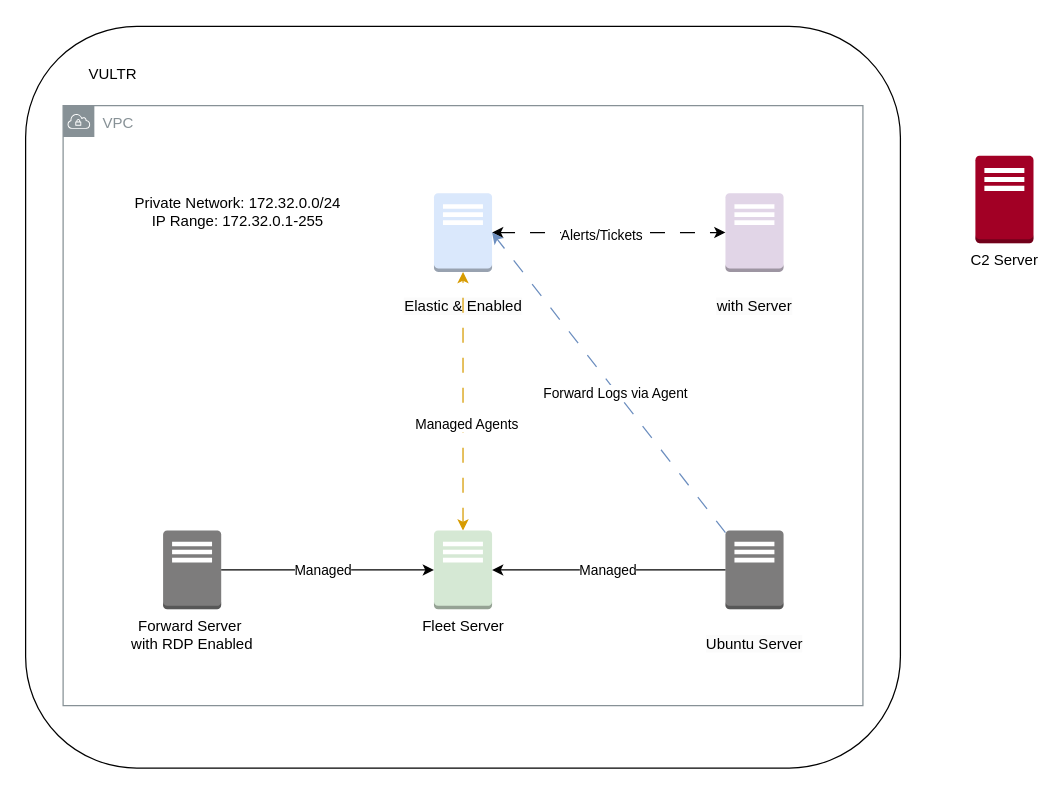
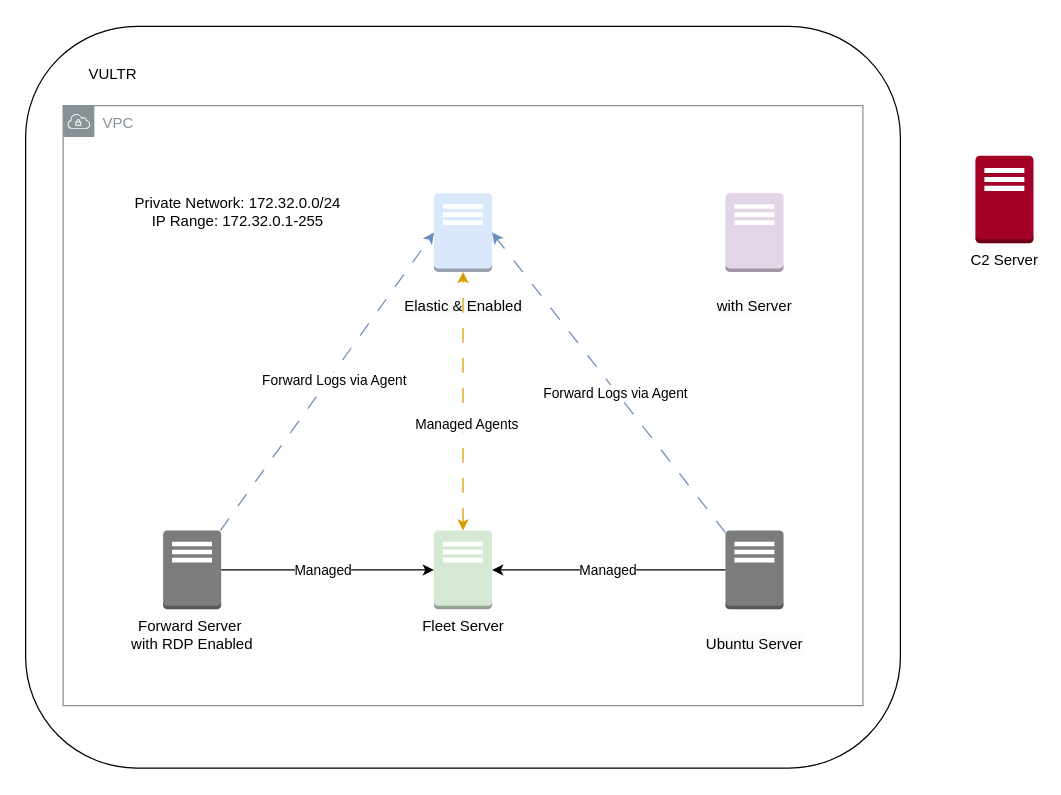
edge "Elastic & Enabled" -- "with Server": removed, label "Alerts/Tickets"
edge "Forward Server with RDP Enabled" -> "Elastic & Enabled": added, label "Forward Logs via Agent"
